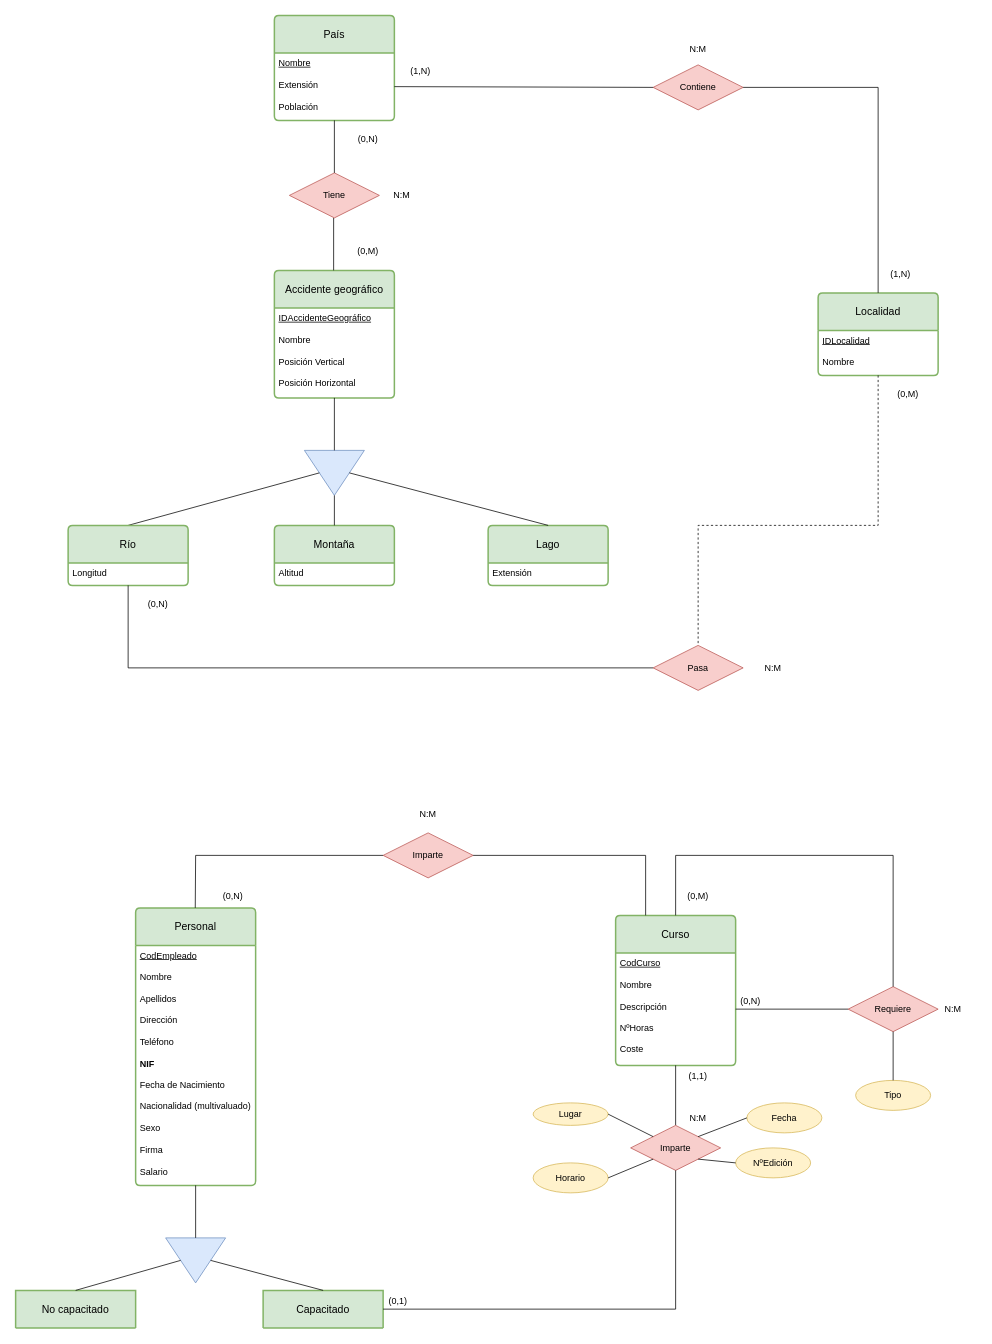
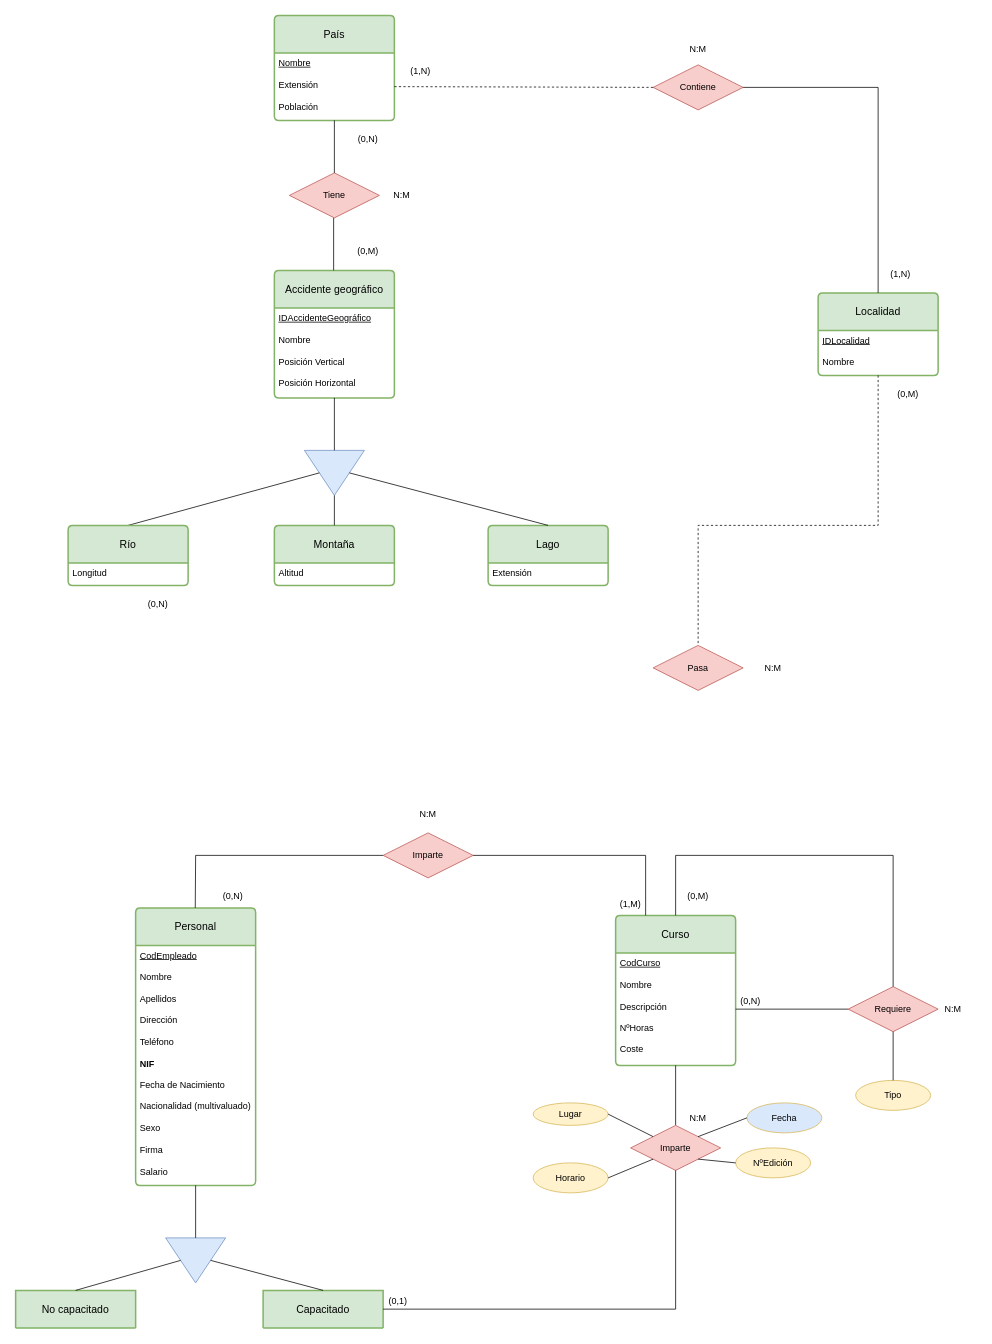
edge "Nombre Extensión Población" -- "Contiene": style solid -> dashed
edge "Longitud" -- "Pasa": removed
node "(1,M)": added
node "(1,1)": removed
node "Fecha": fillcolor #fff2cc -> #dae8fc
